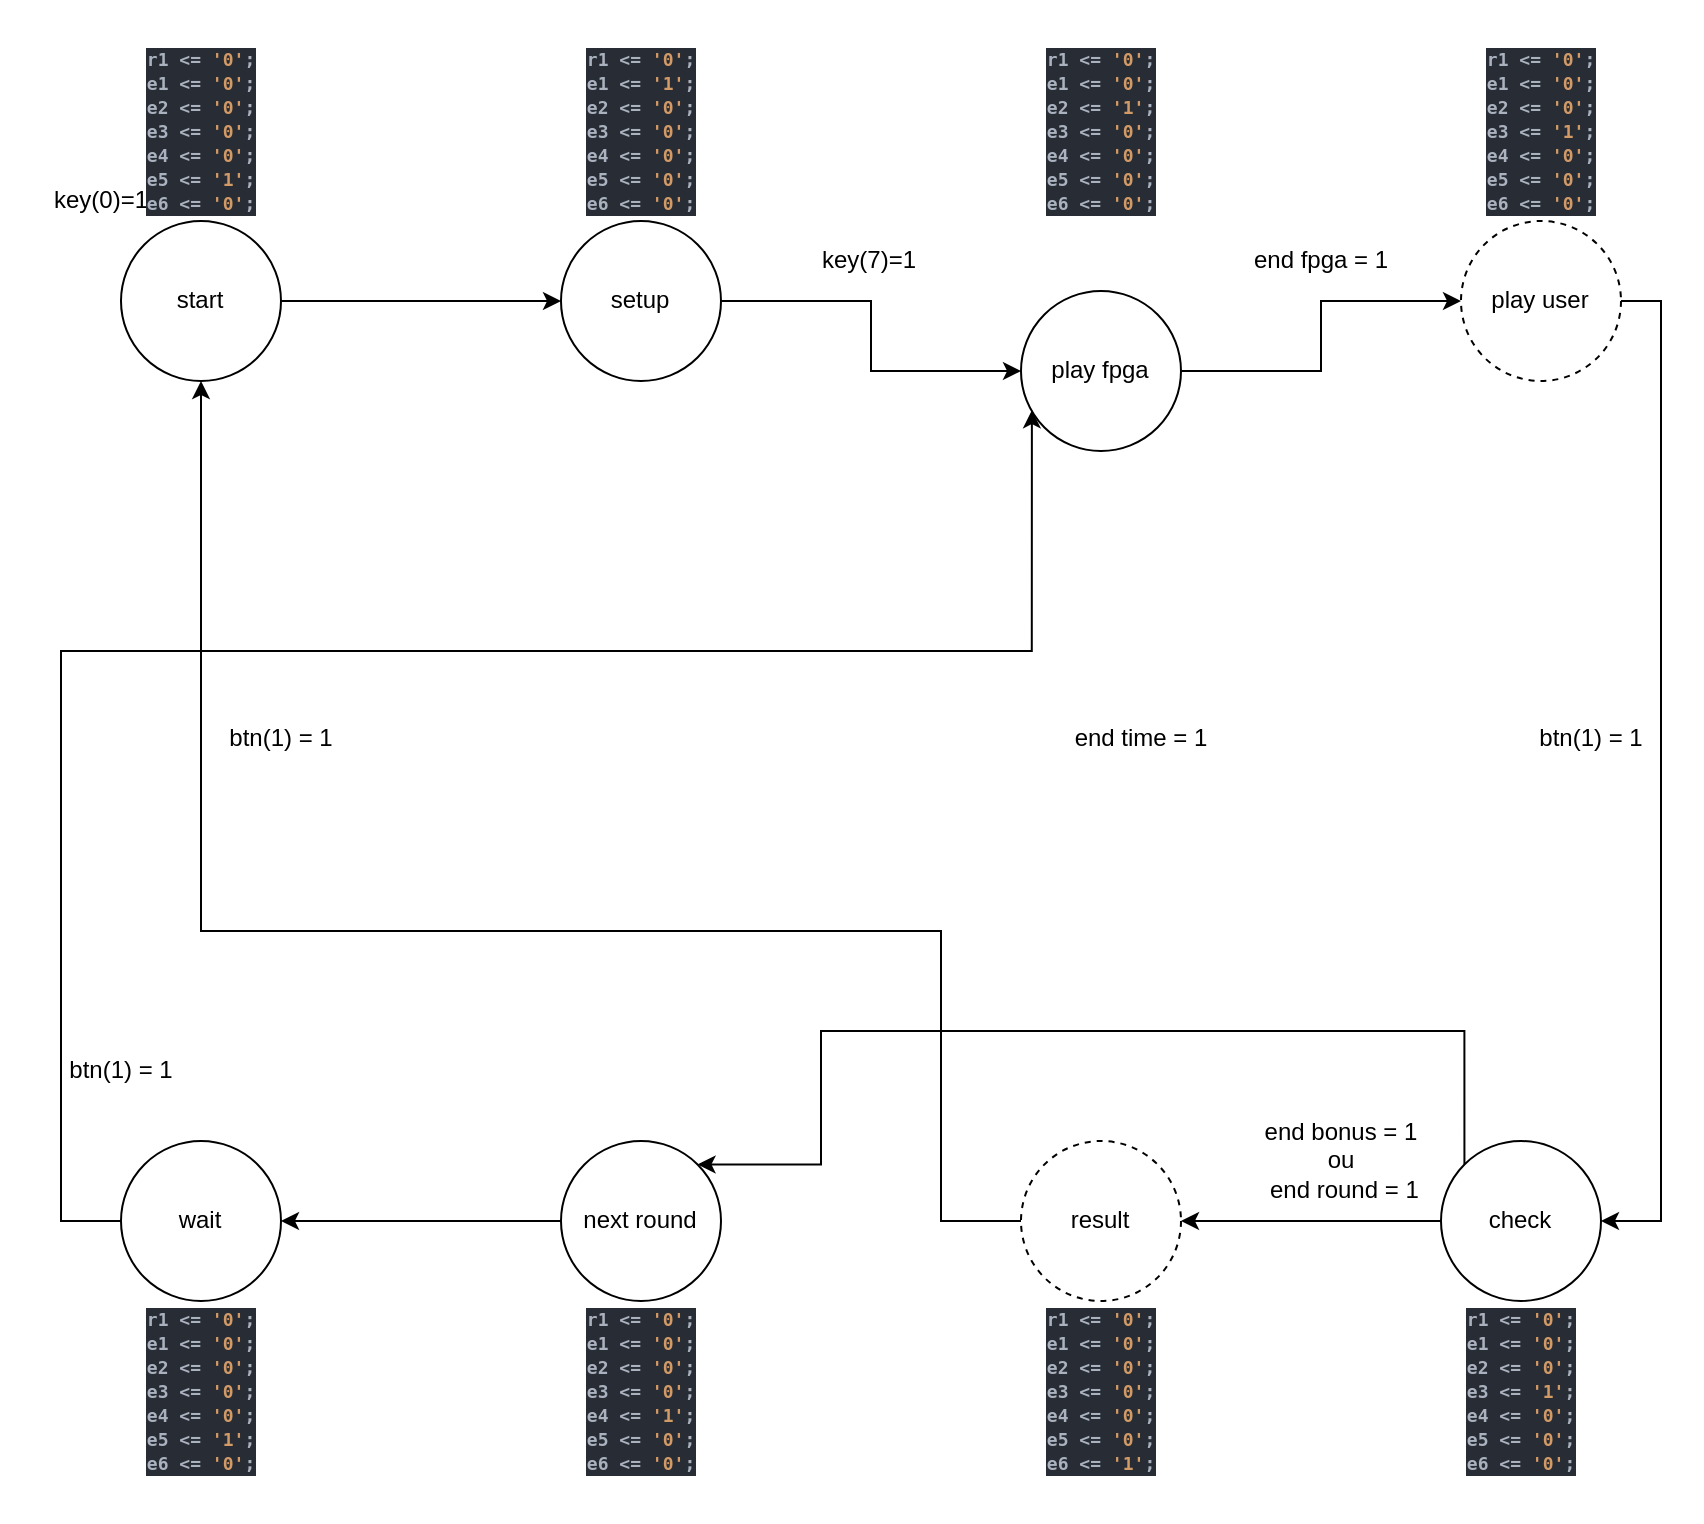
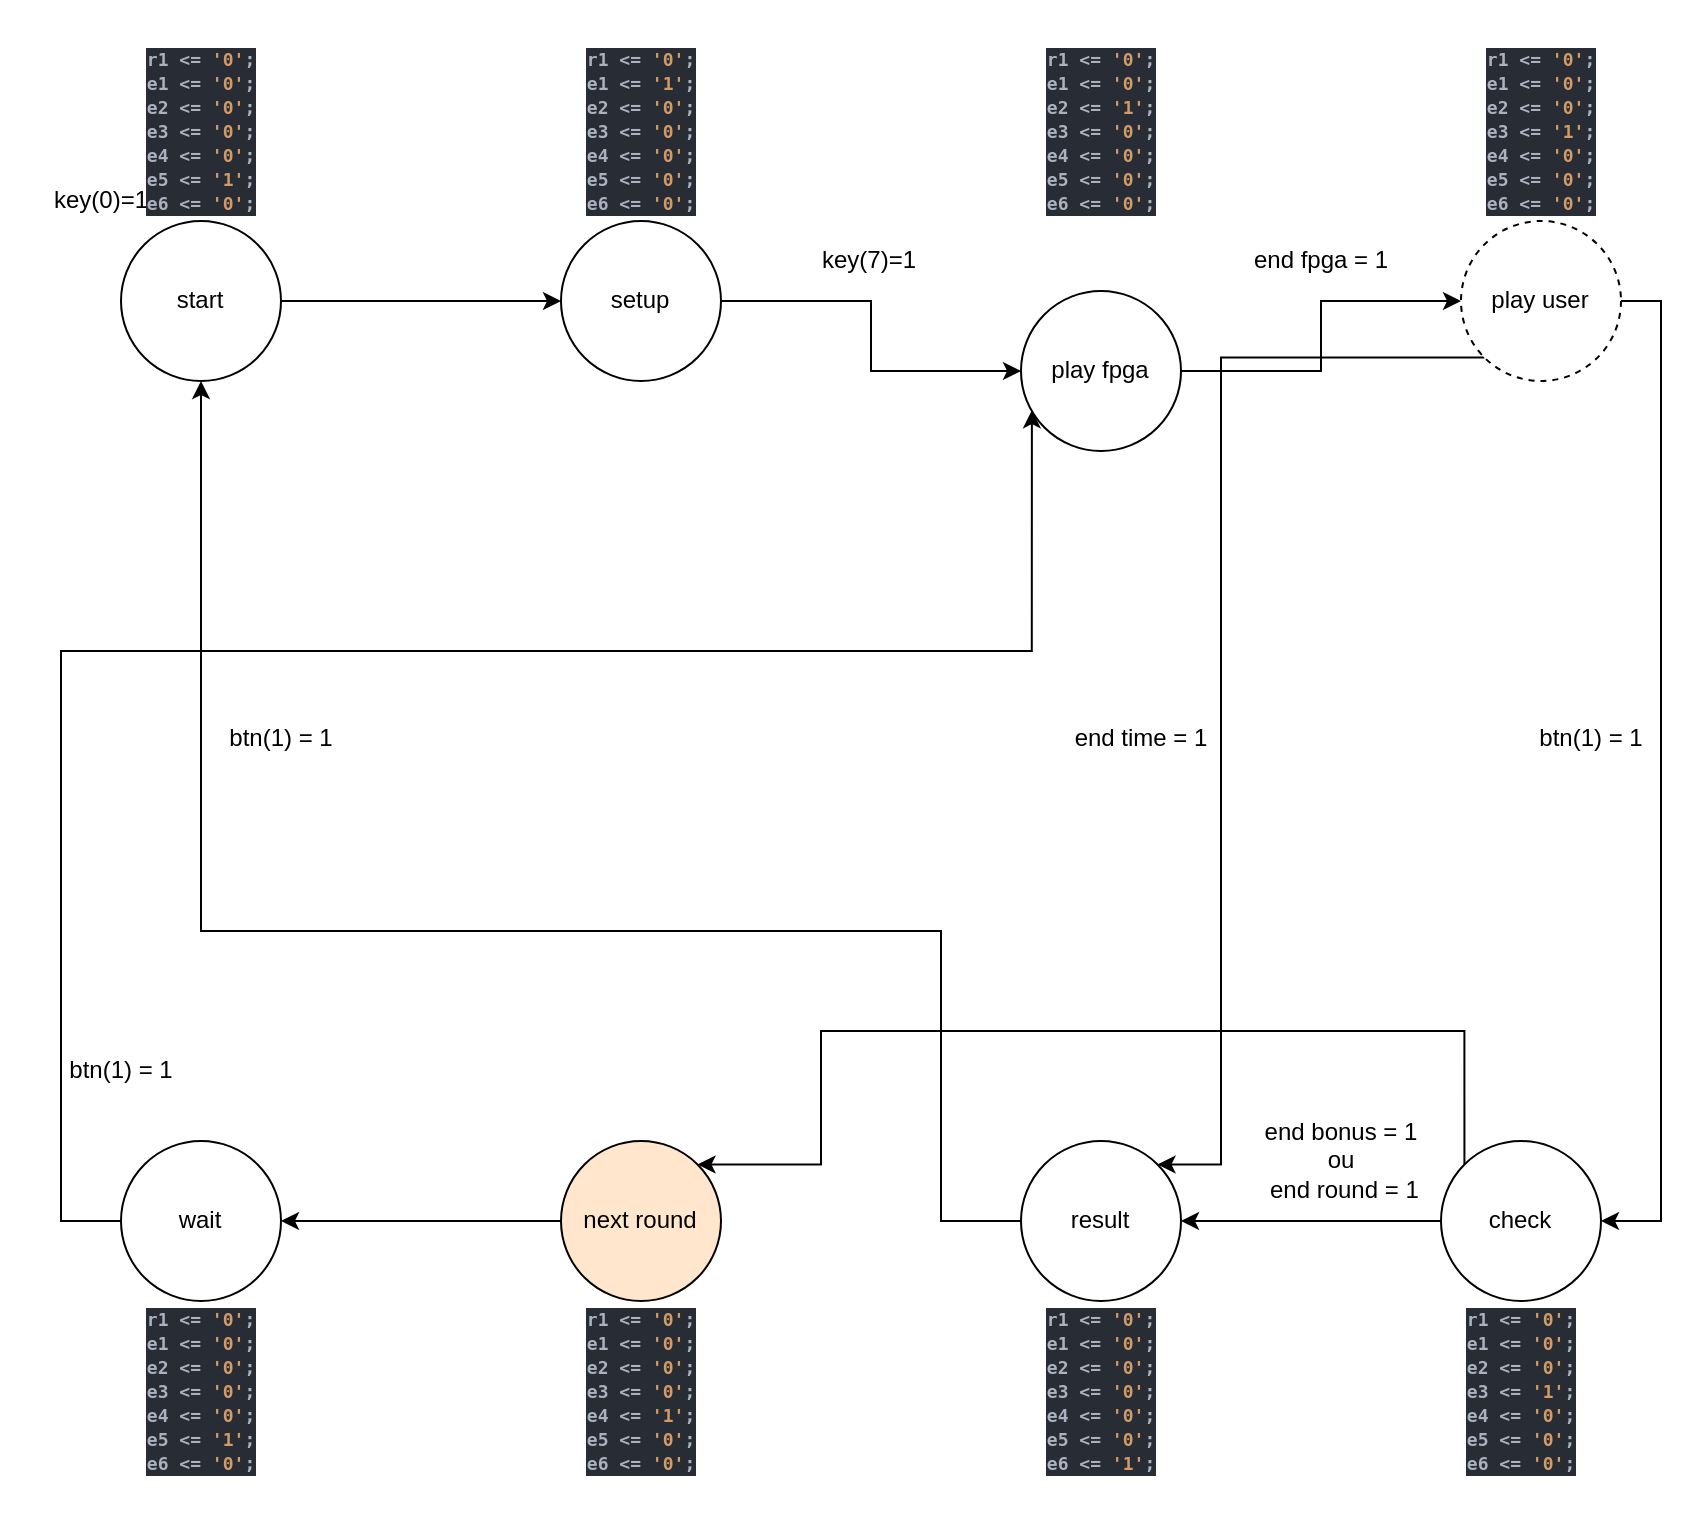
edge "play user" -> "result": added
node "next round": fillcolor #ffffff -> #ffe6cc
node "result": style dashed -> solid
